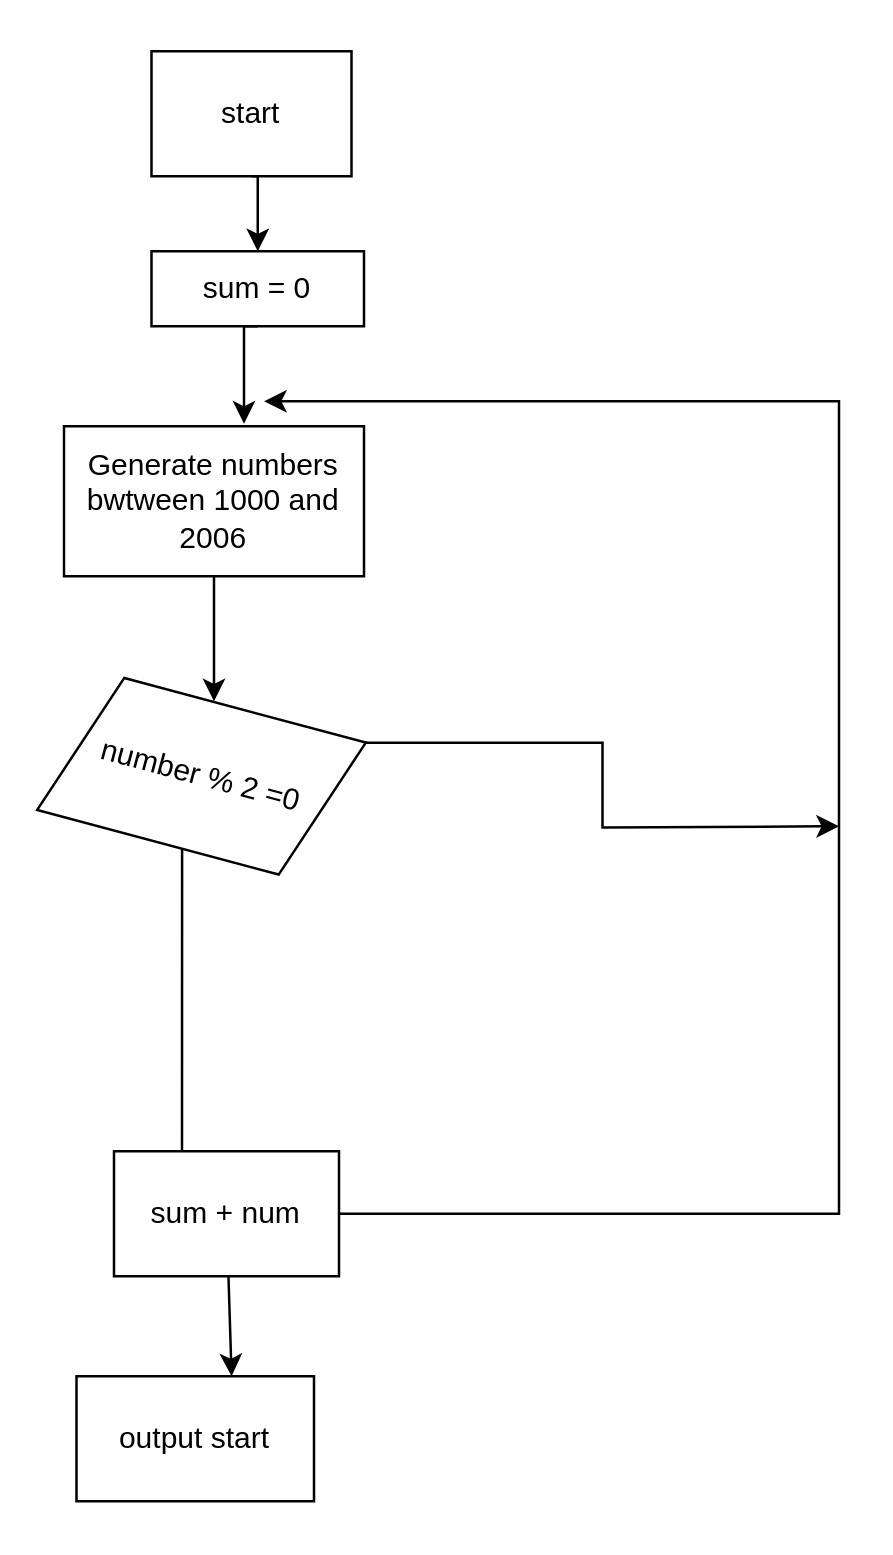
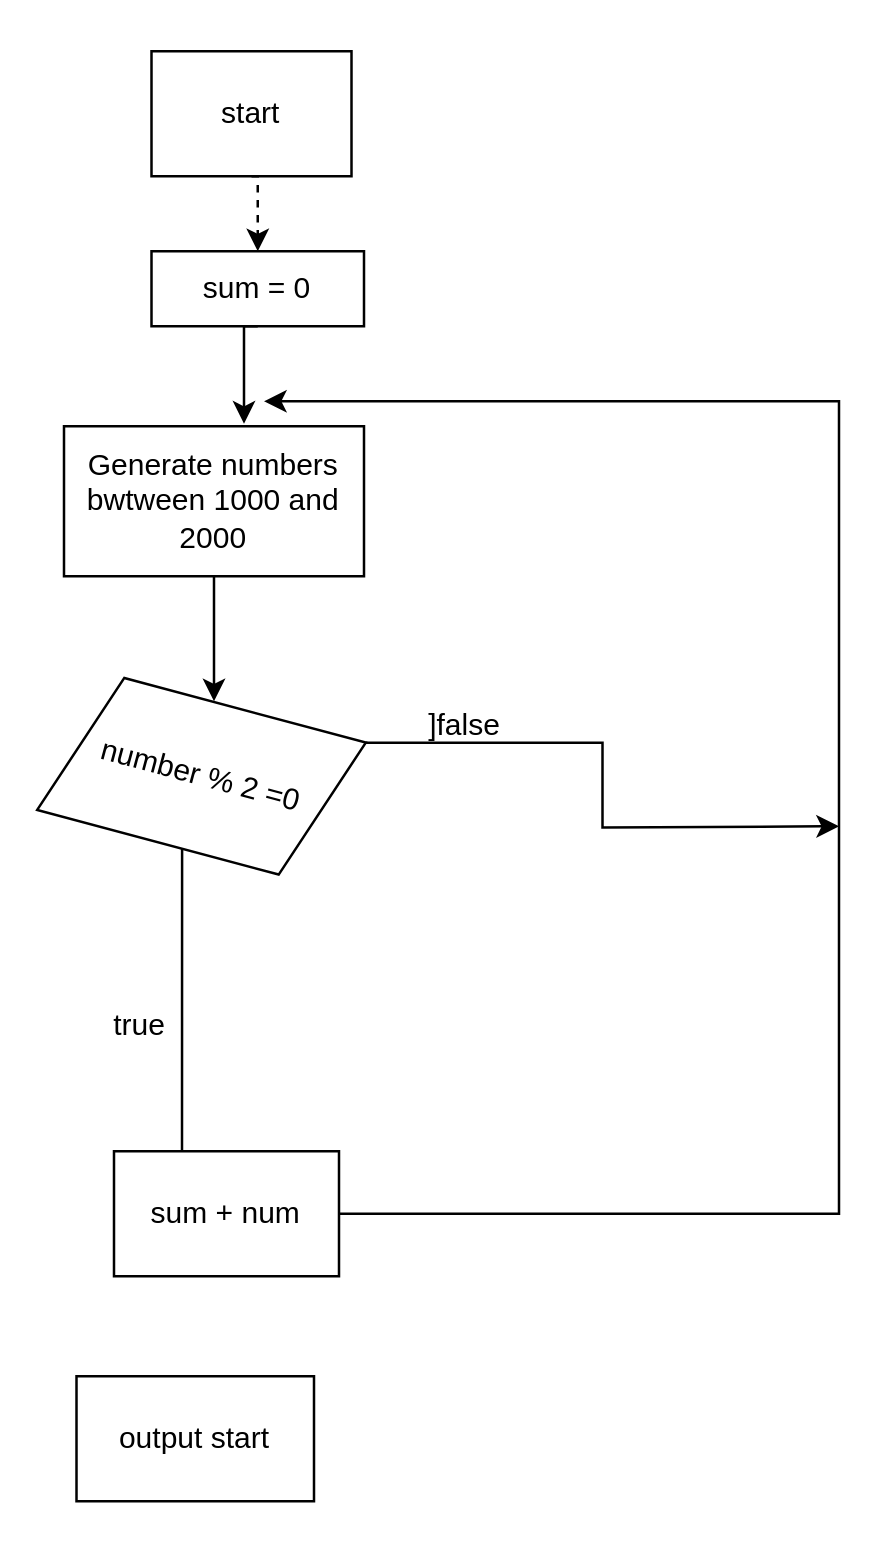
edge "start" -> "sum = 0": style solid -> dashed
node "Generate numbers bwtween 1000 and 2006": label "Generate numbers bwtween 1000 and 2006" -> "Generate numbers bwtween 1000 and 2000"
node "]false": added
node "true": added
edge "sum + num" -> "output start": removed
